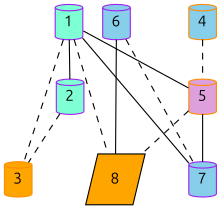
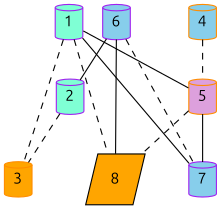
edge "1" -- "2": now "6" -- "2"
